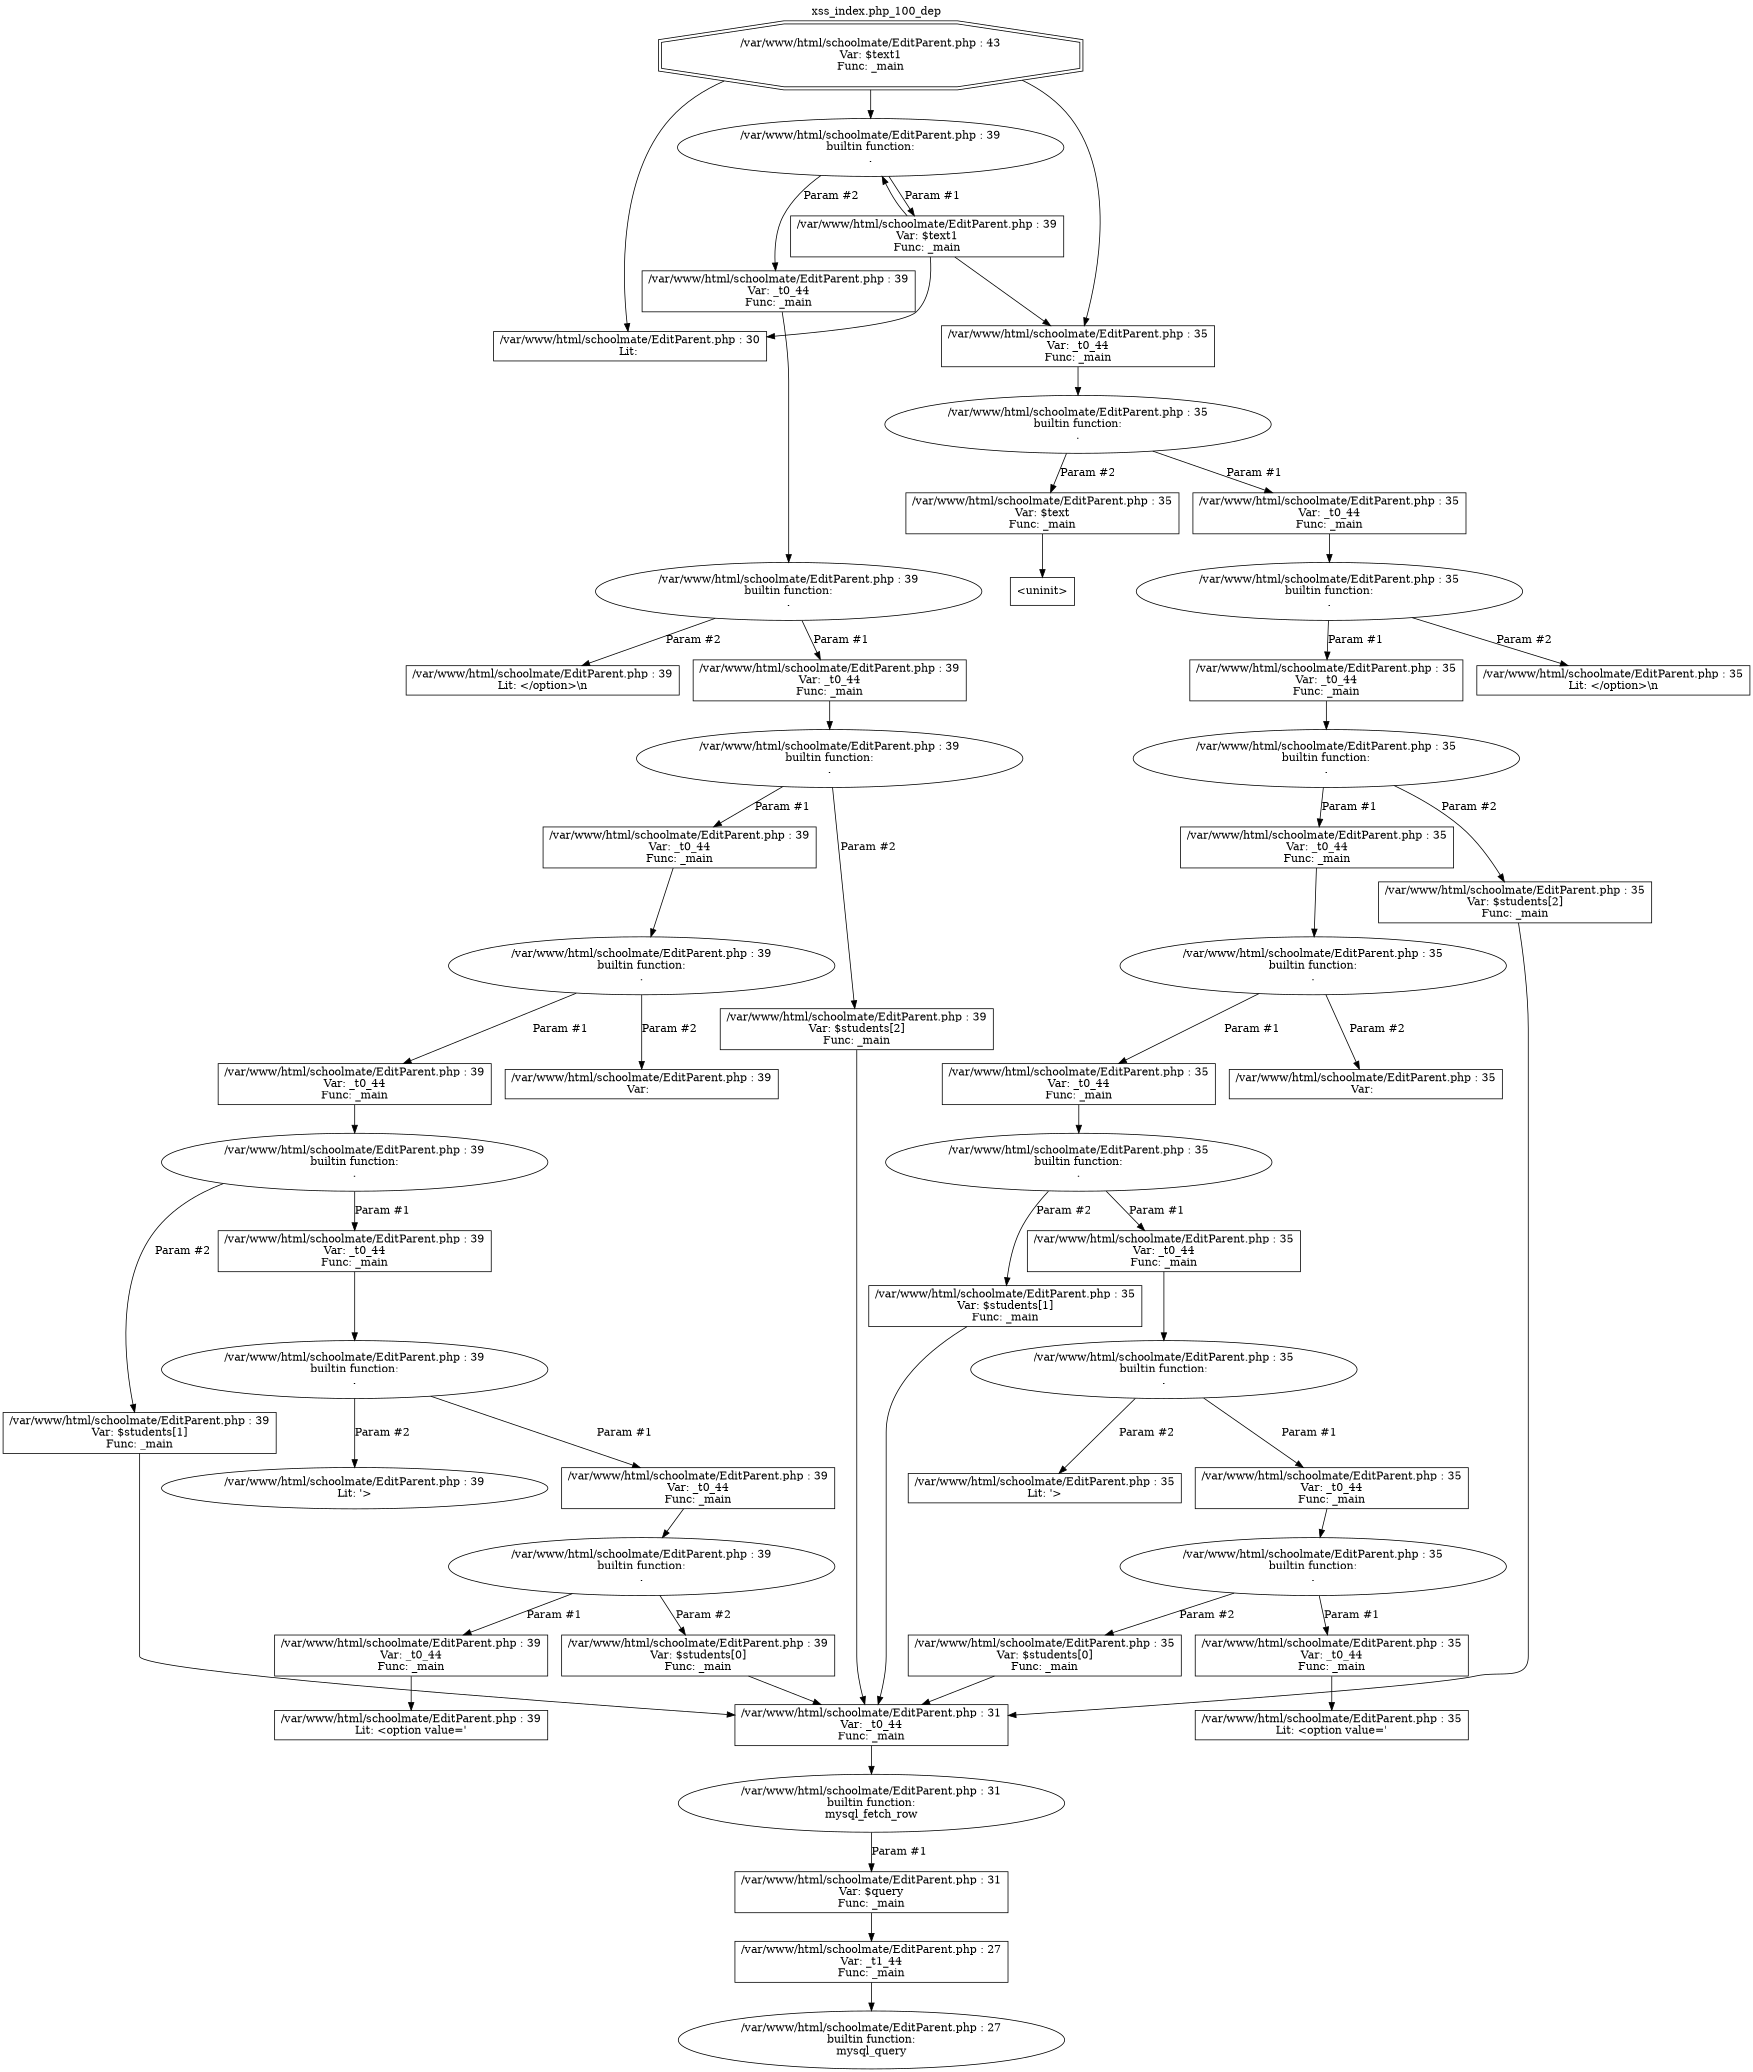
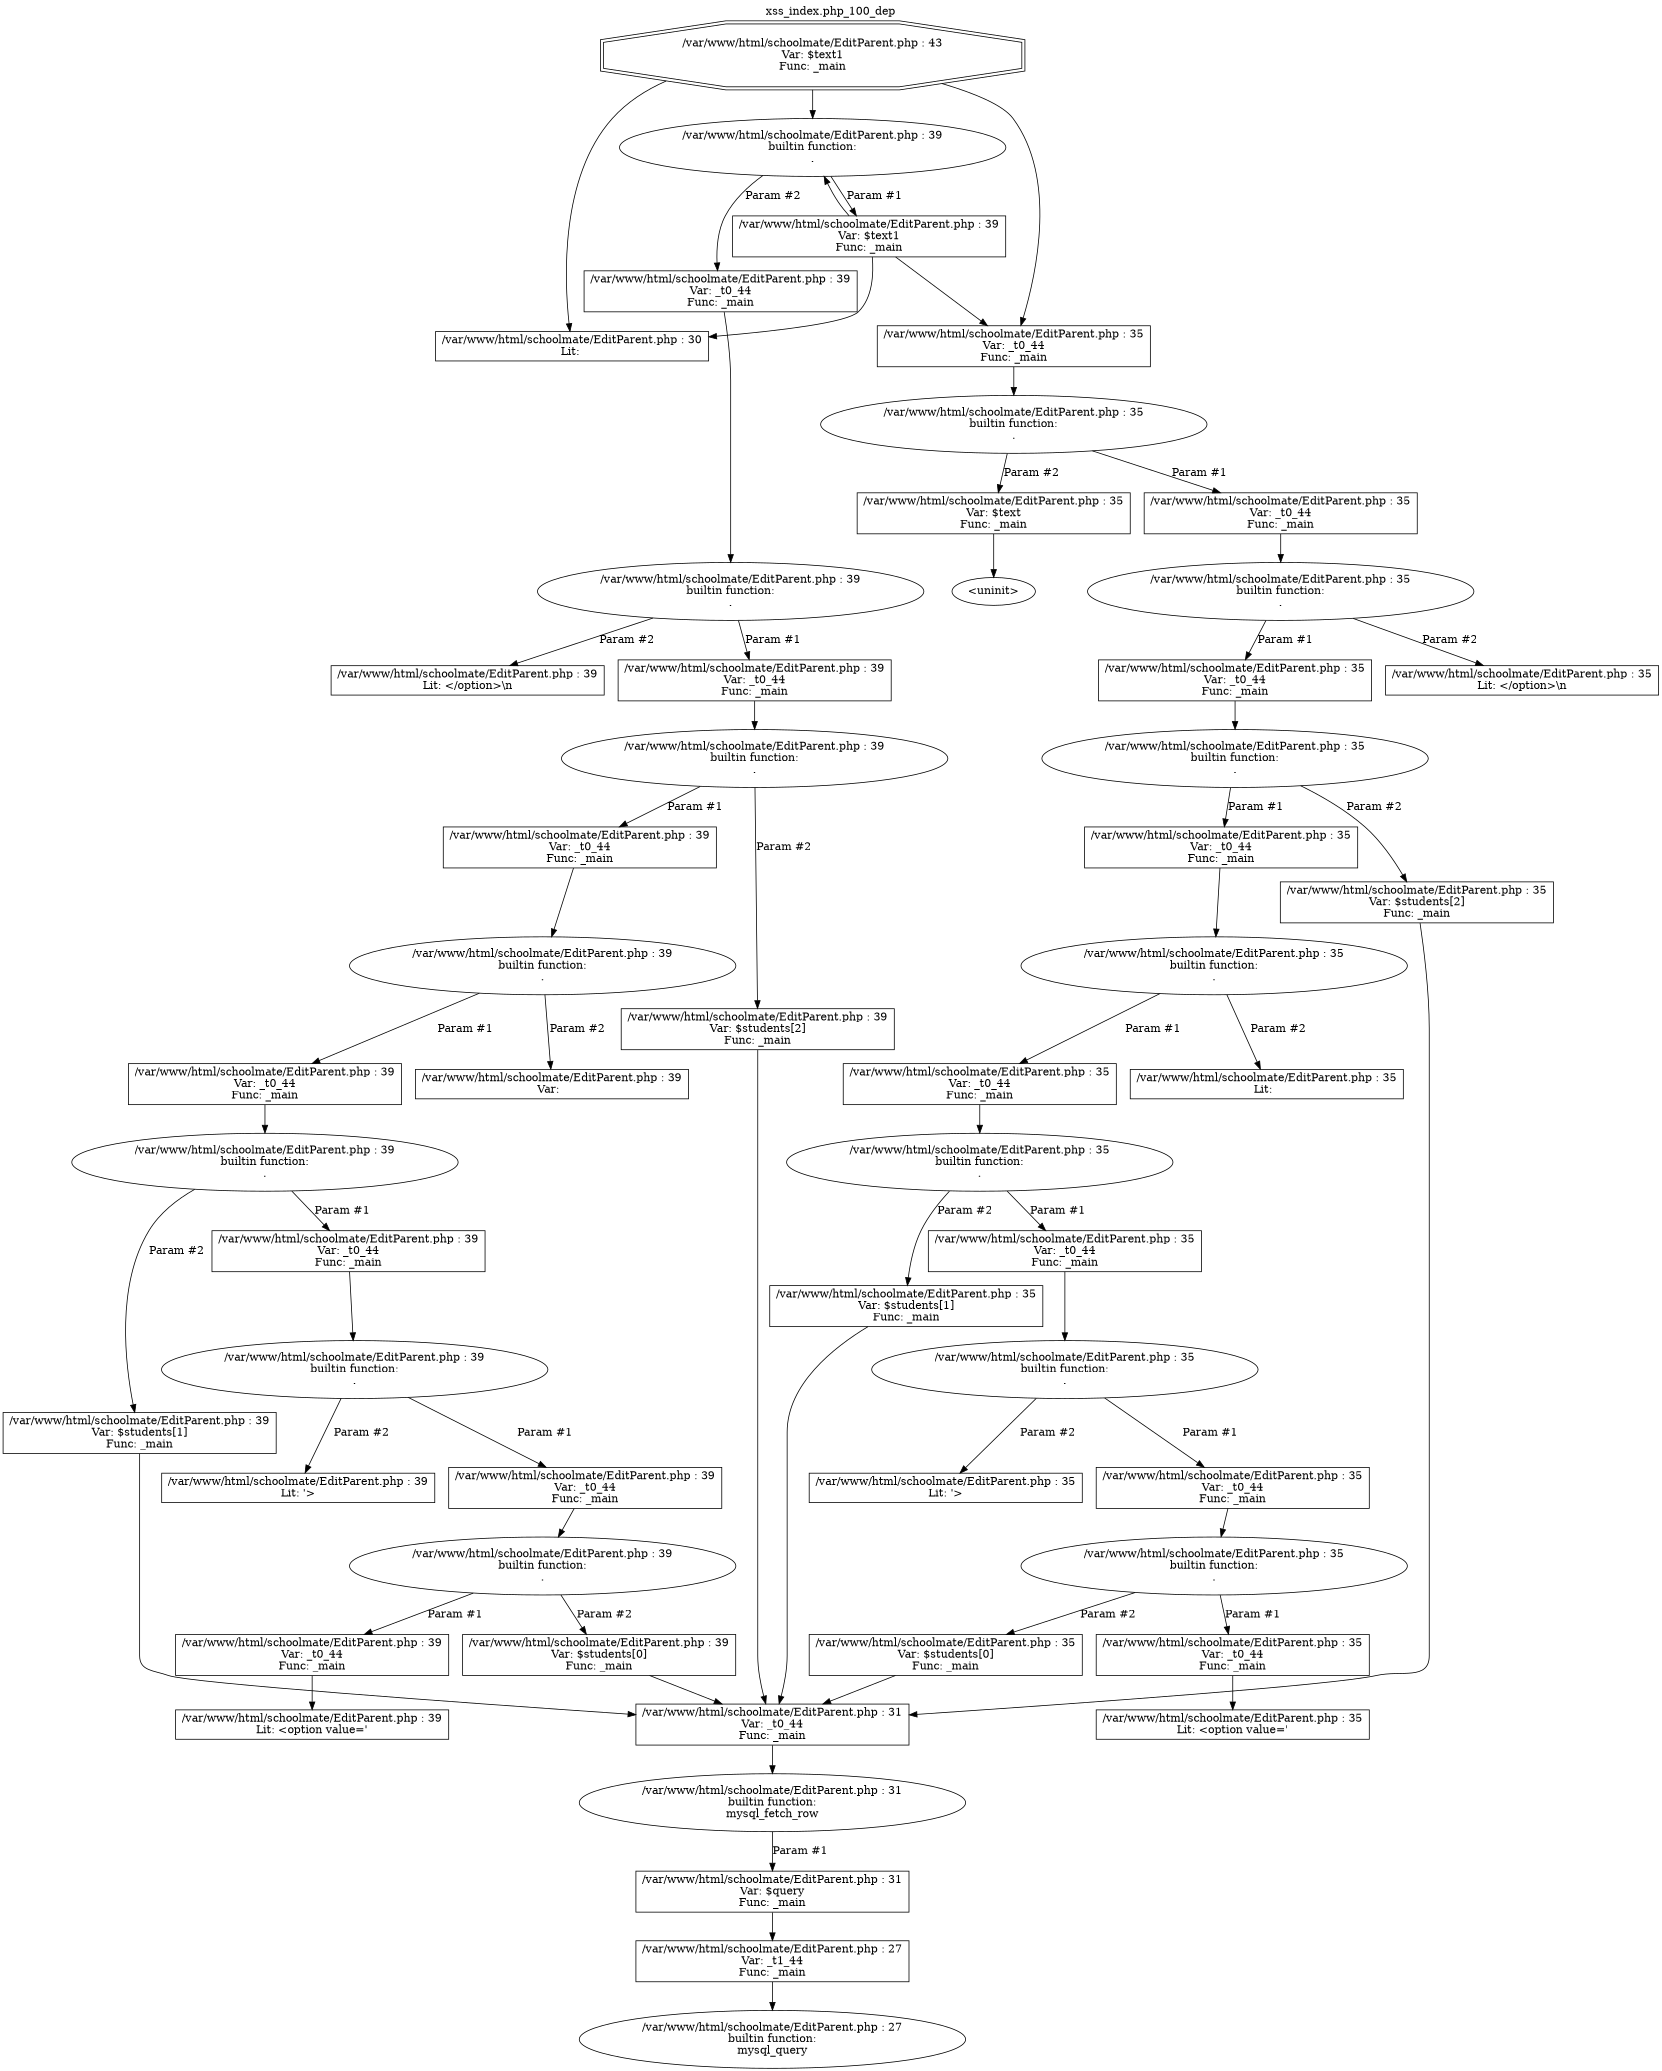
node "<uninit>": shape box -> ellipse
node "/var/www/html/schoolmate/EditParent.php : 35 Var:": label "/var/www/html/schoolmate/EditParent.php : 35 Var:" -> "/var/www/html/schoolmate/EditParent.php : 35 Lit:"
node "/var/www/html/schoolmate/EditParent.php : 39 Lit: '>": shape ellipse -> box
